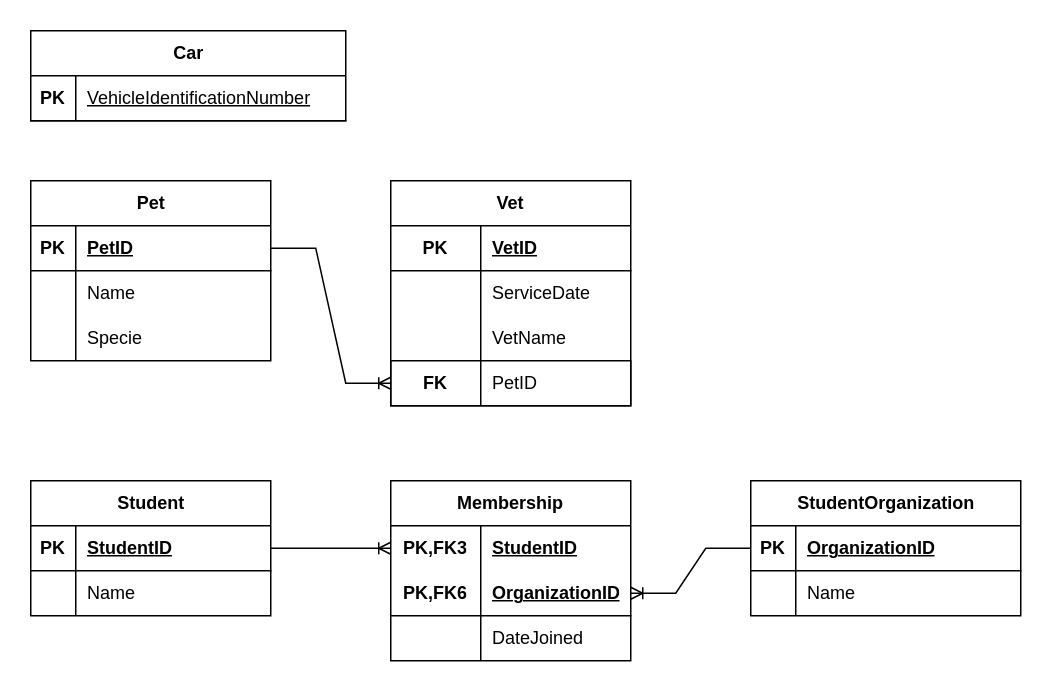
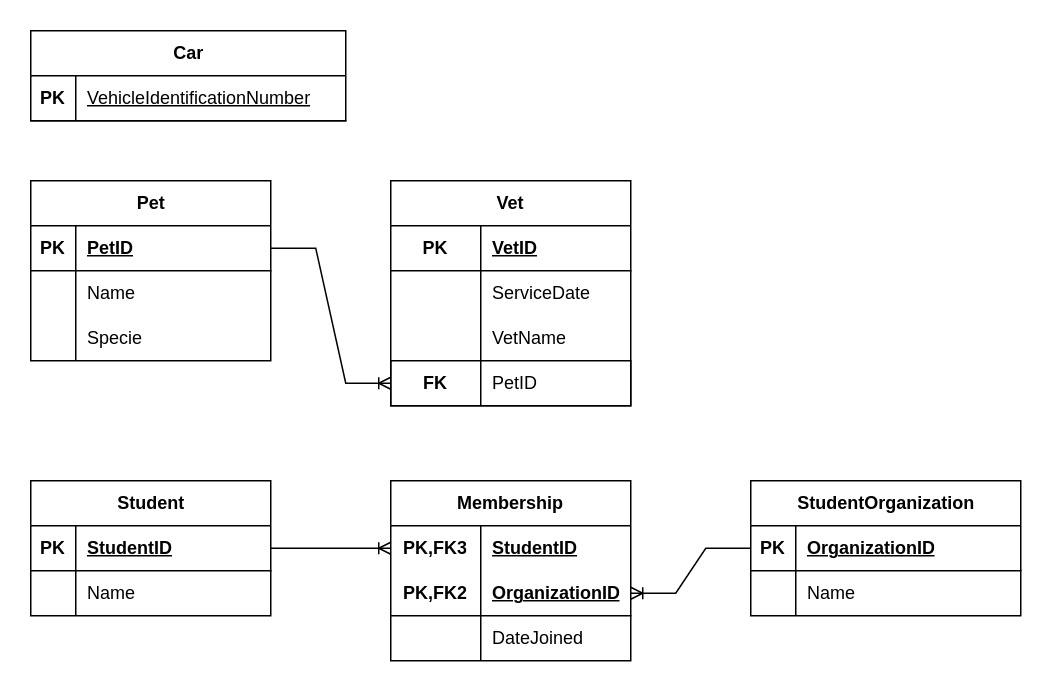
node "PK,FK6": label "PK,FK6" -> "PK,FK2"
